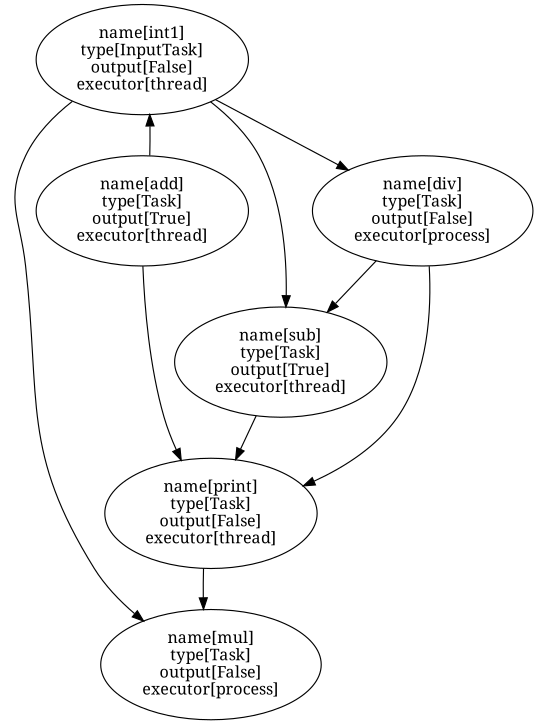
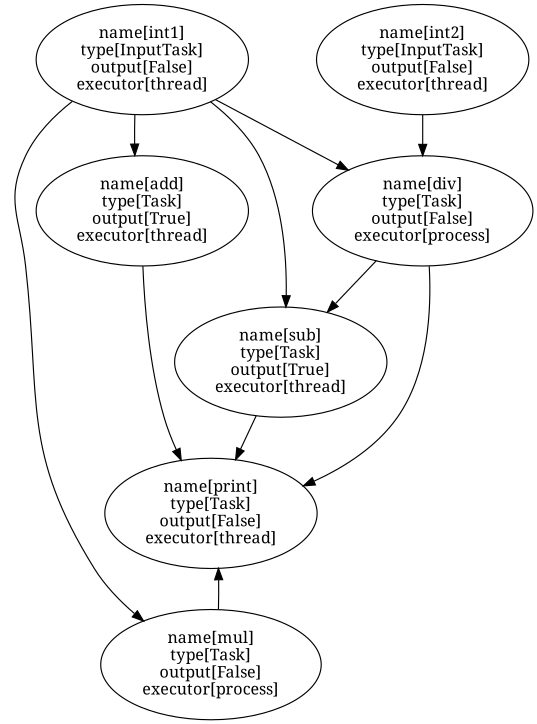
node "name[int2] type[InputTask] output[False] executor[thread]": added
edge "name[add] type[Task] output[True] executor[thread]" -> "name[int1] type[InputTask] output[False] executor[thread]": reversed
edge "name[print] type[Task] output[False] executor[thread]" -> "name[mul] type[Task] output[False] executor[process]": reversed
